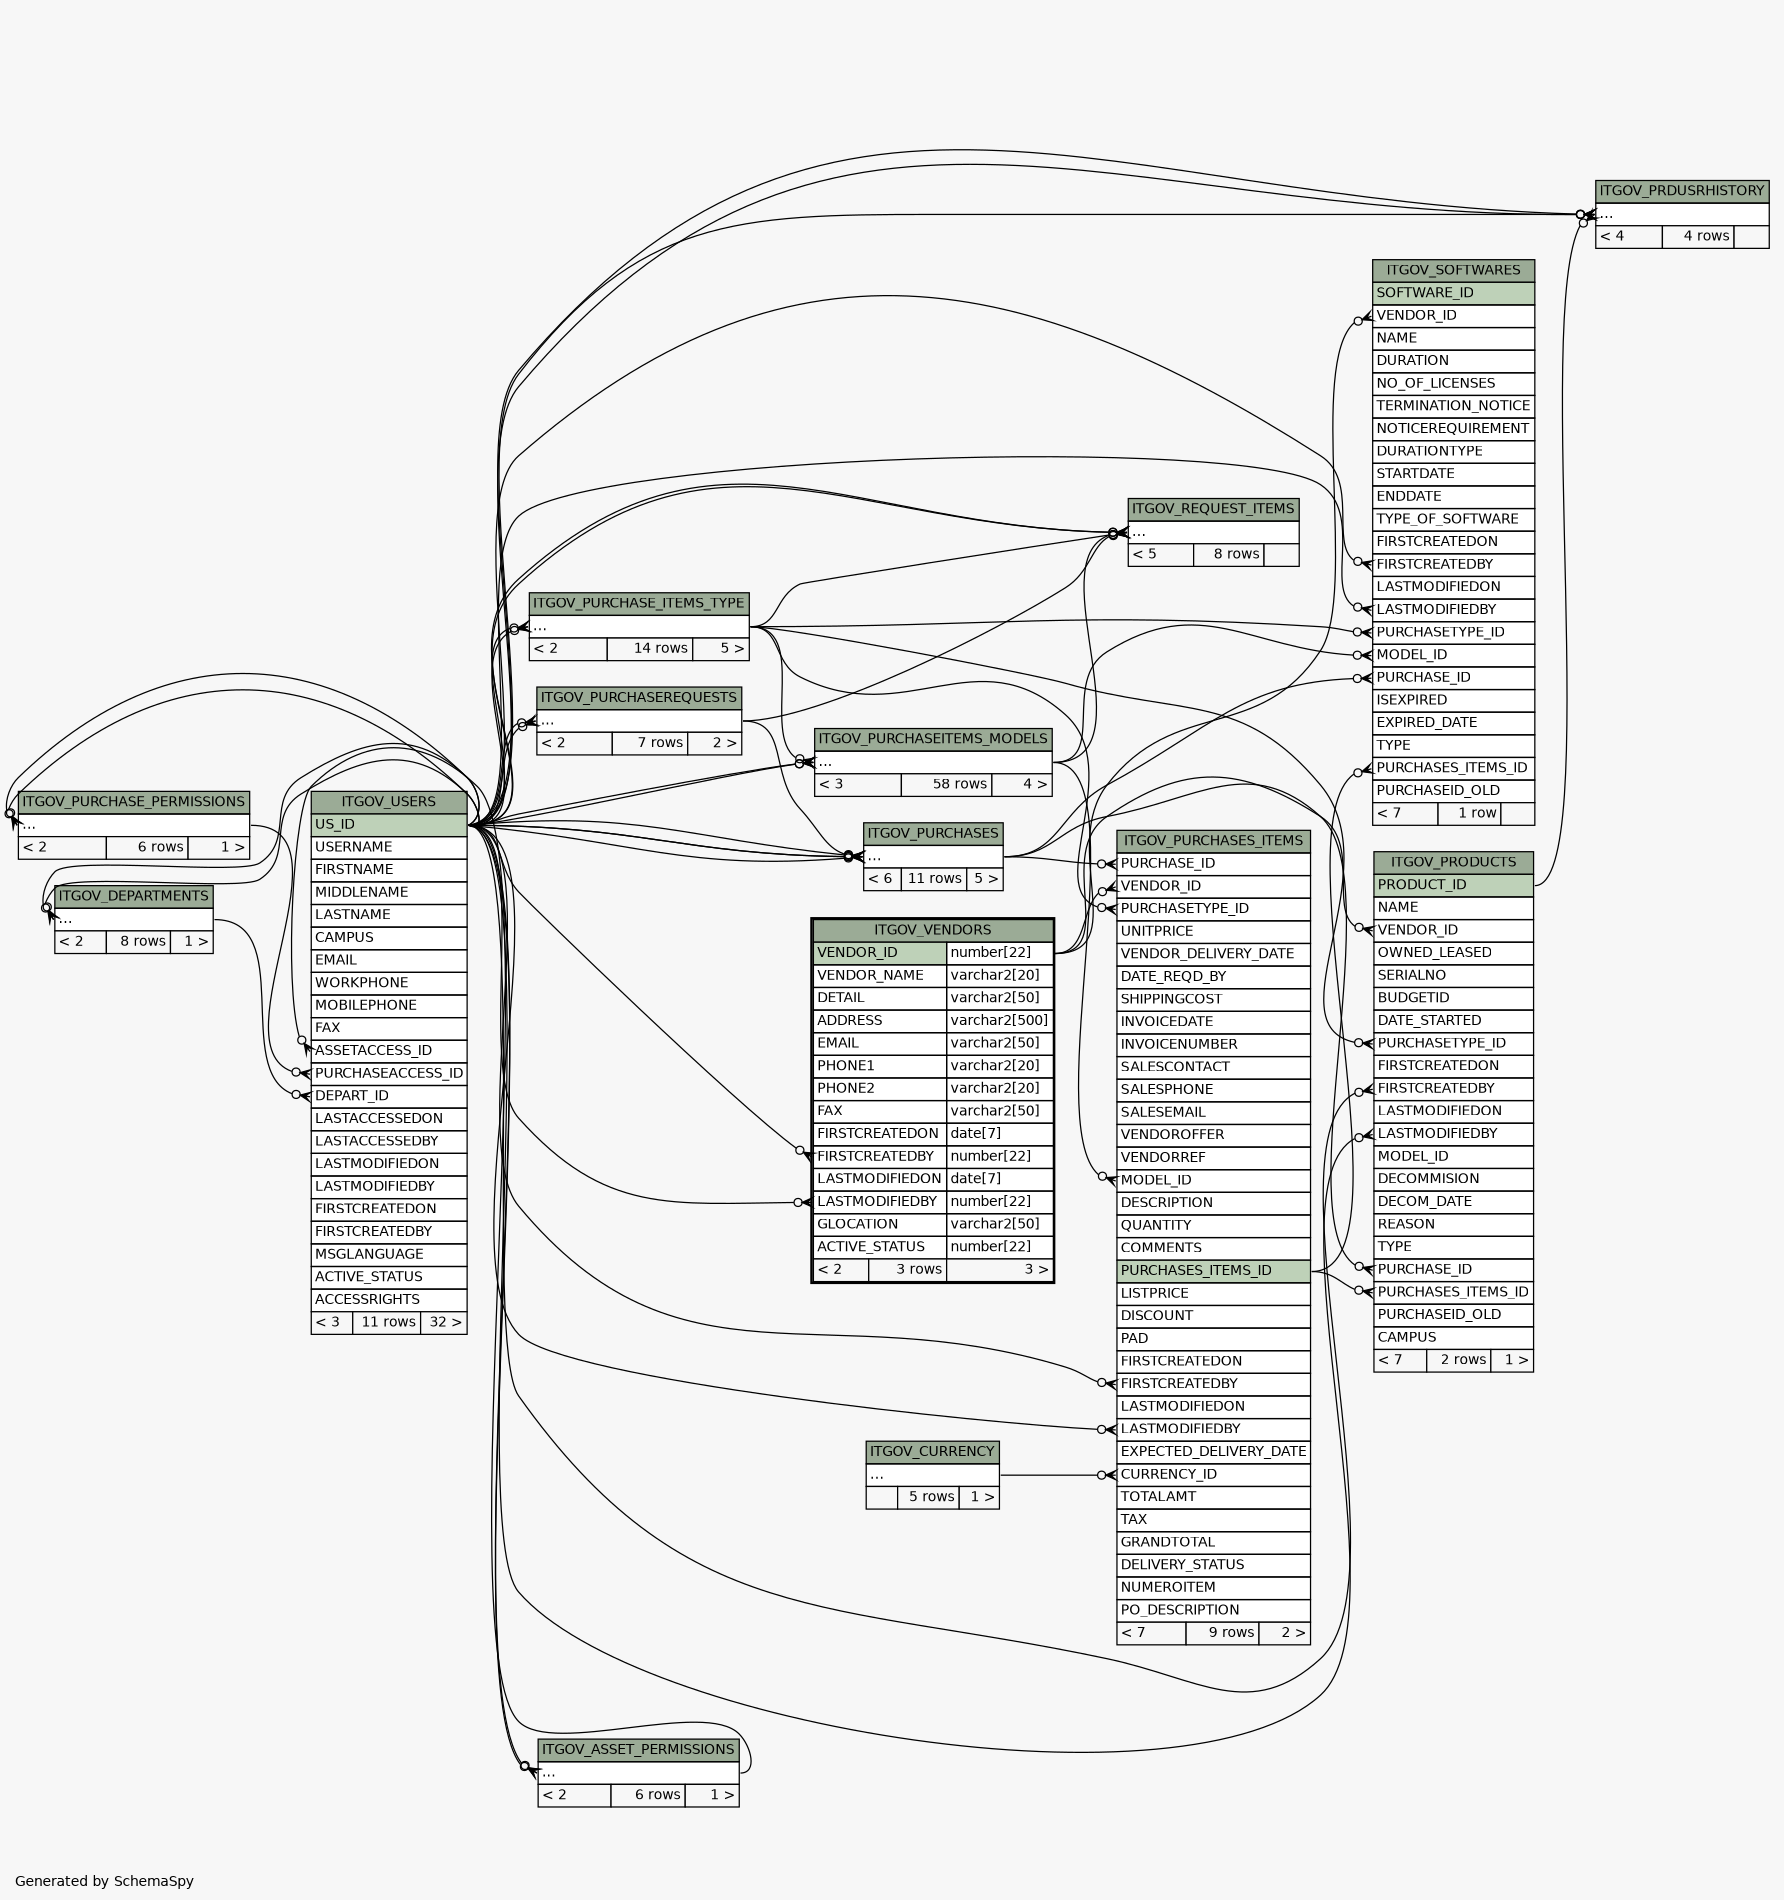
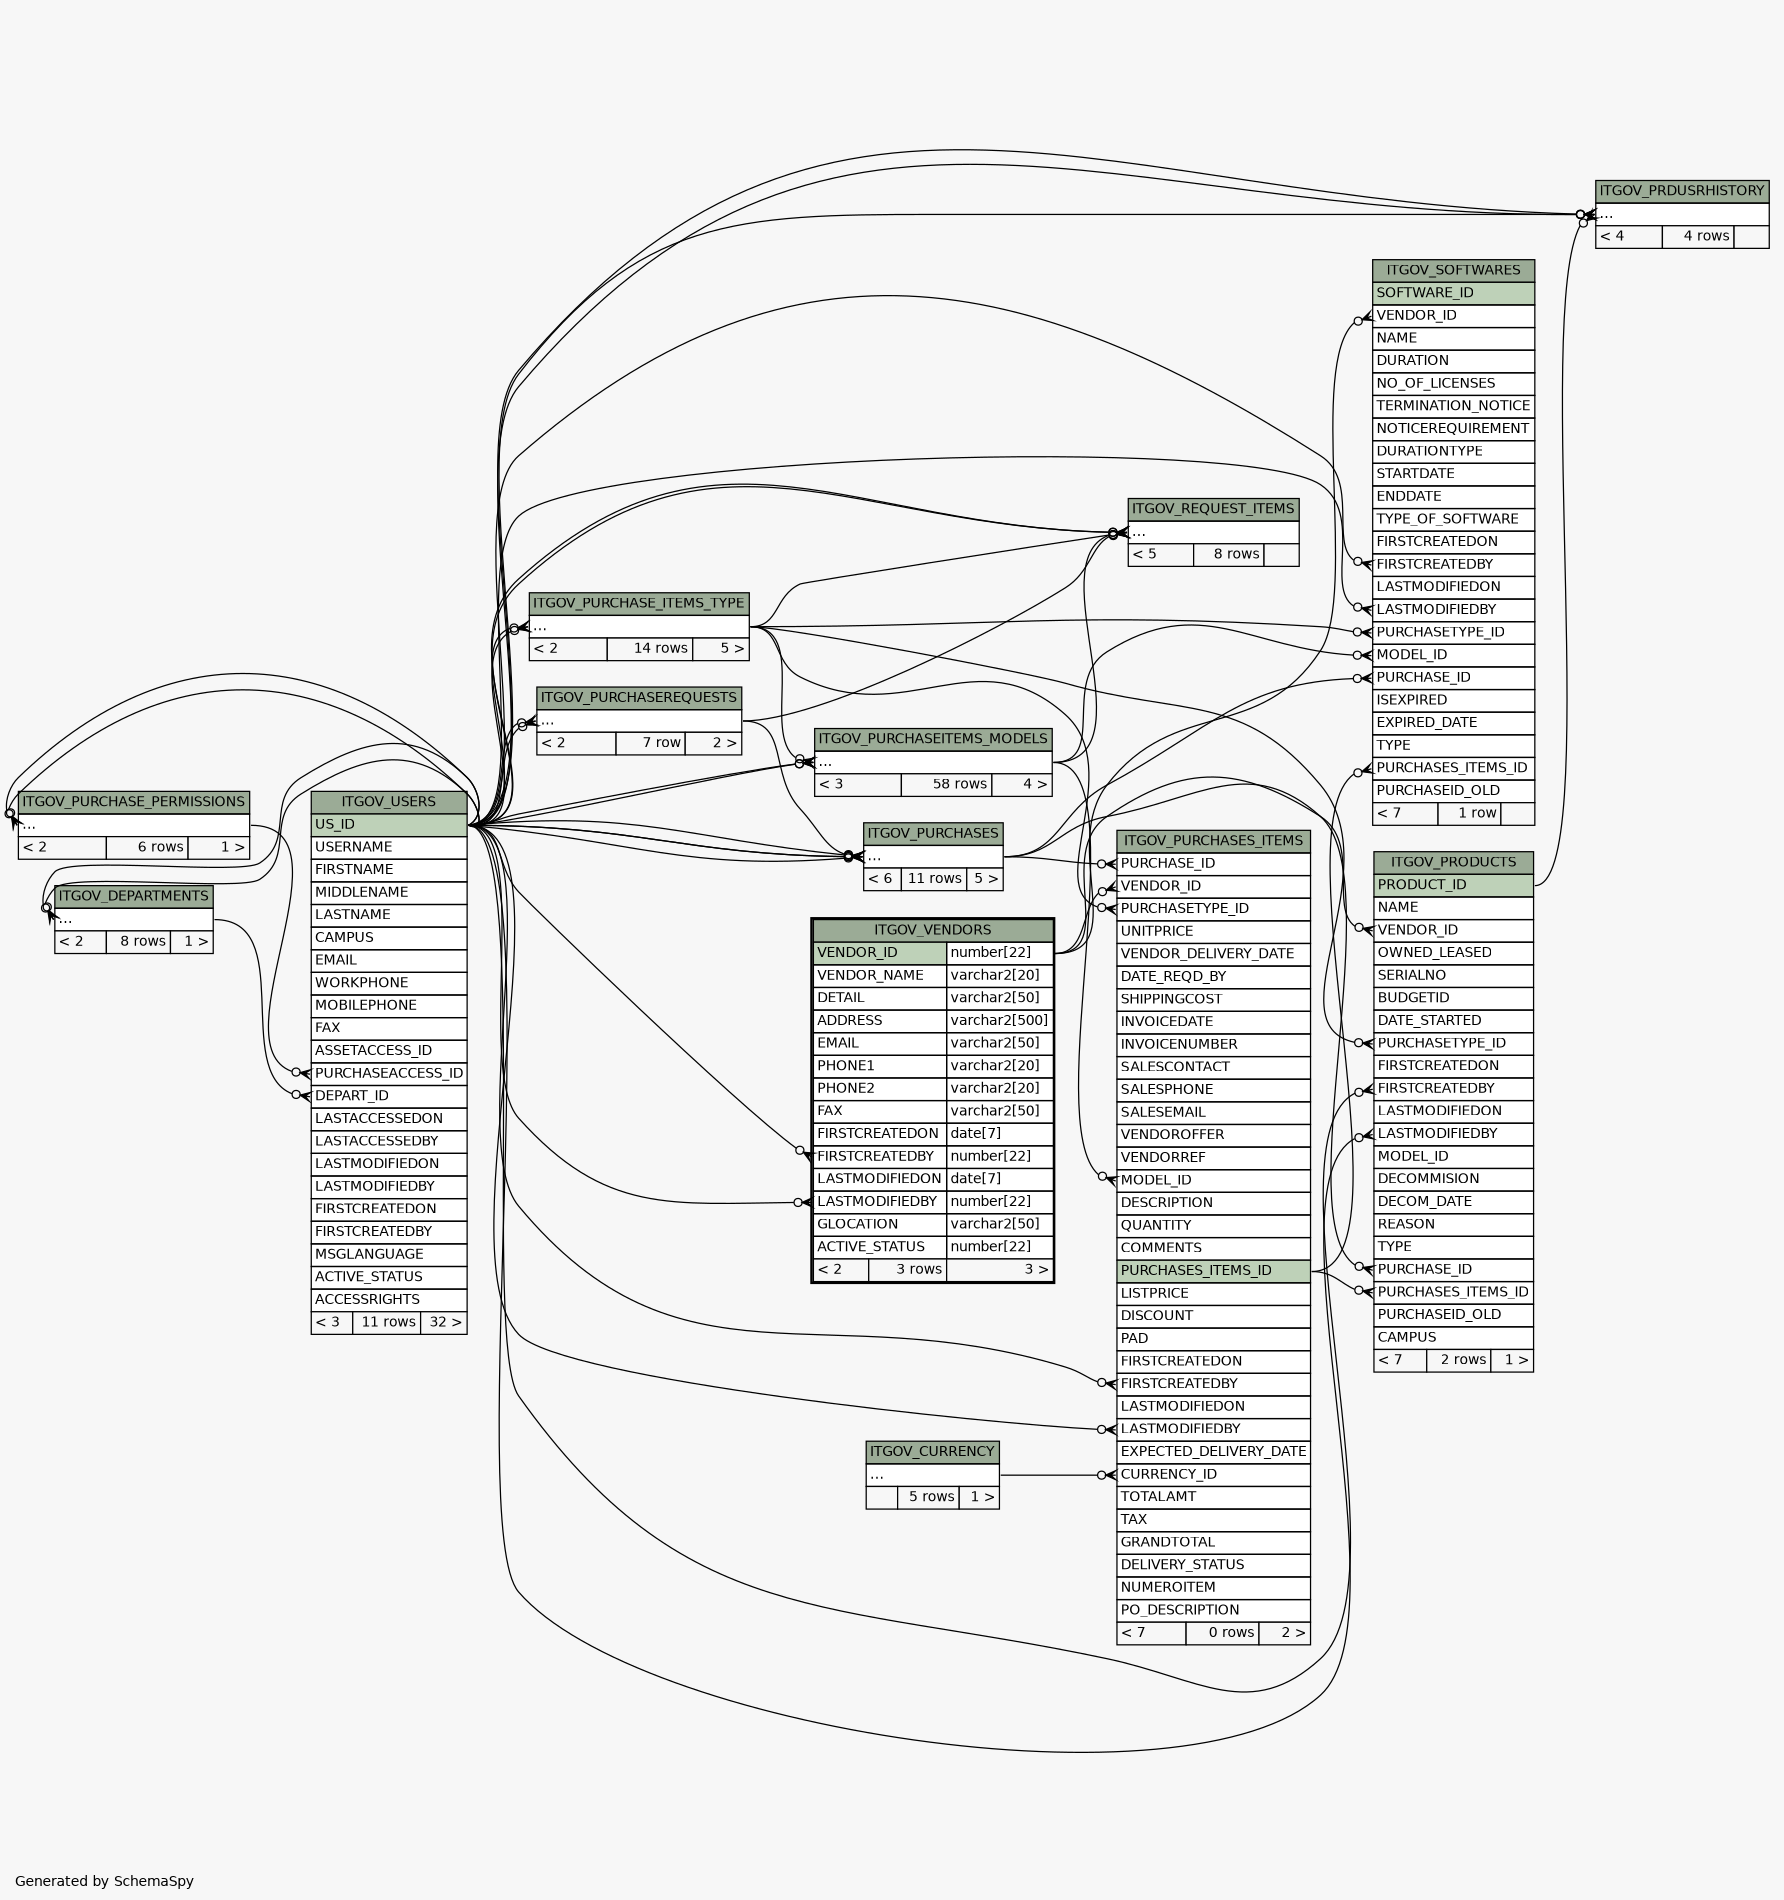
node "ITGOV_PURCHASEREQUESTS": text "7 rows" -> "7 row"
node "ITGOV_PURCHASES_ITEMS": text "9 rows" -> "0 rows"
node "ITGOV_ASSET_PERMISSIONS": removed
